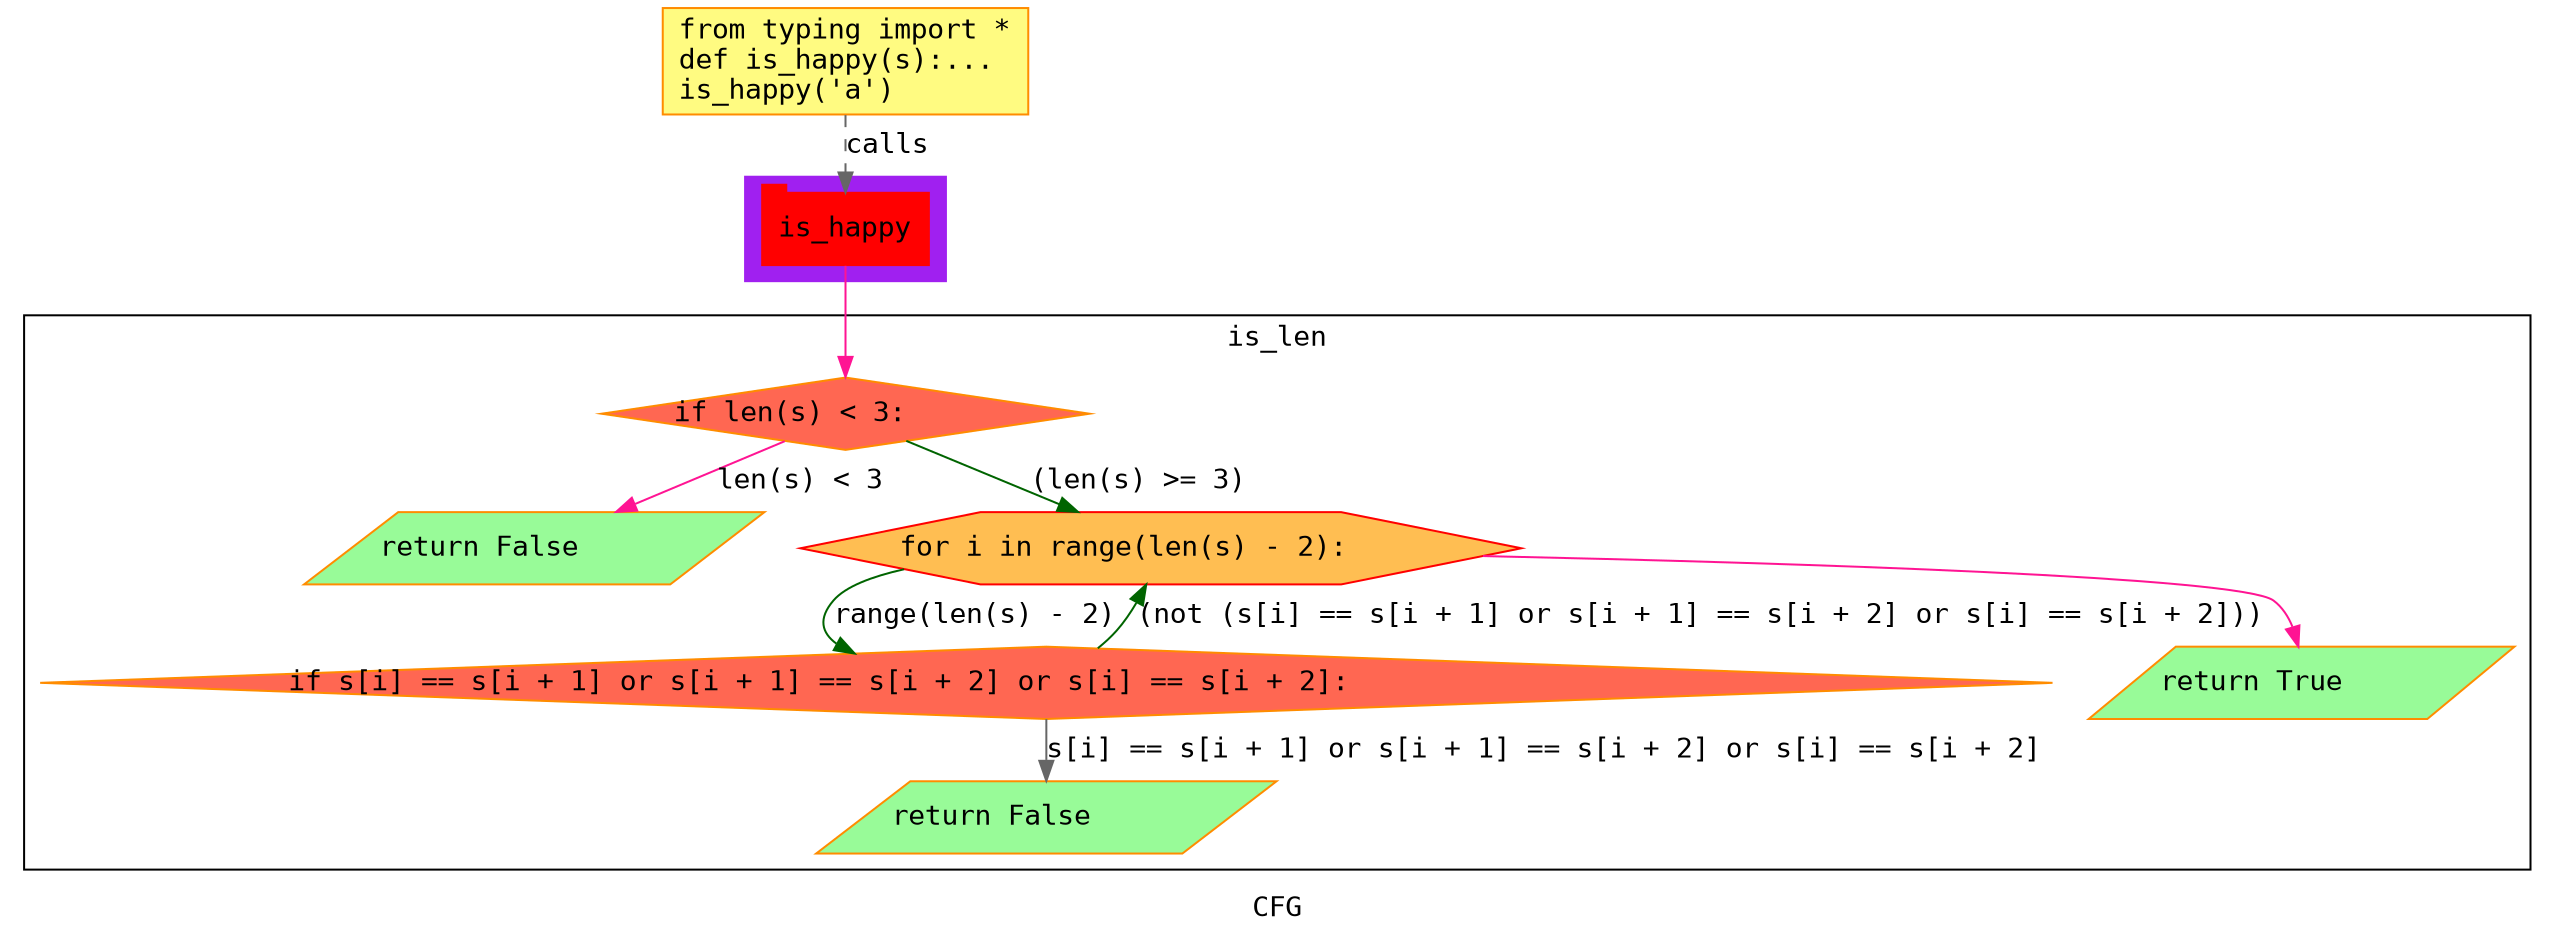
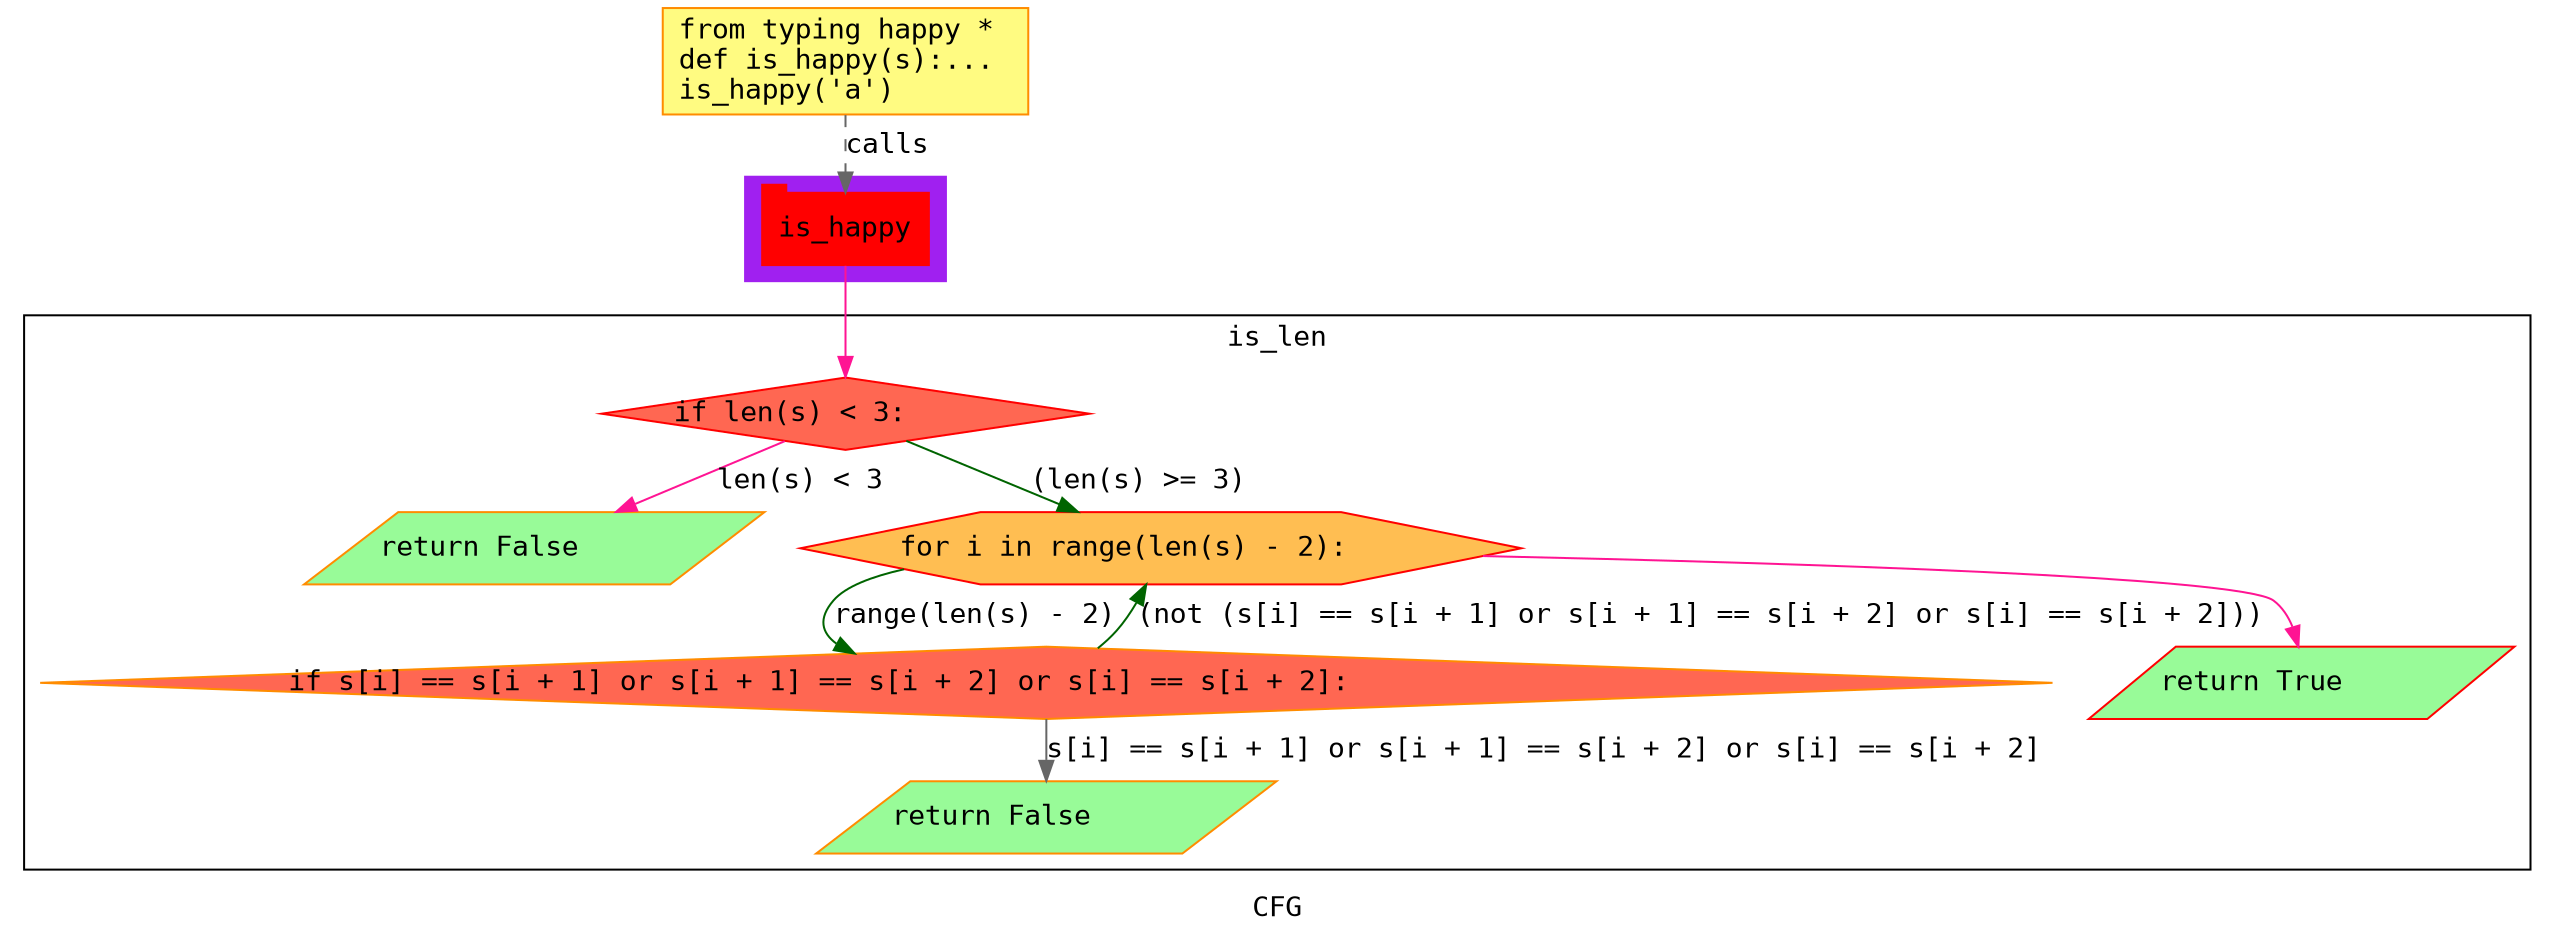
node "from typing import * def is_happy(s):... is_happy('a')": label "from typing import * def is_happy(s):... is_happy('a')" -> "from typing happy * def is_happy(s):... is_happy('a')"
node "if len(s) < 3:": color darkorange -> red
node "return True": color darkorange -> red
